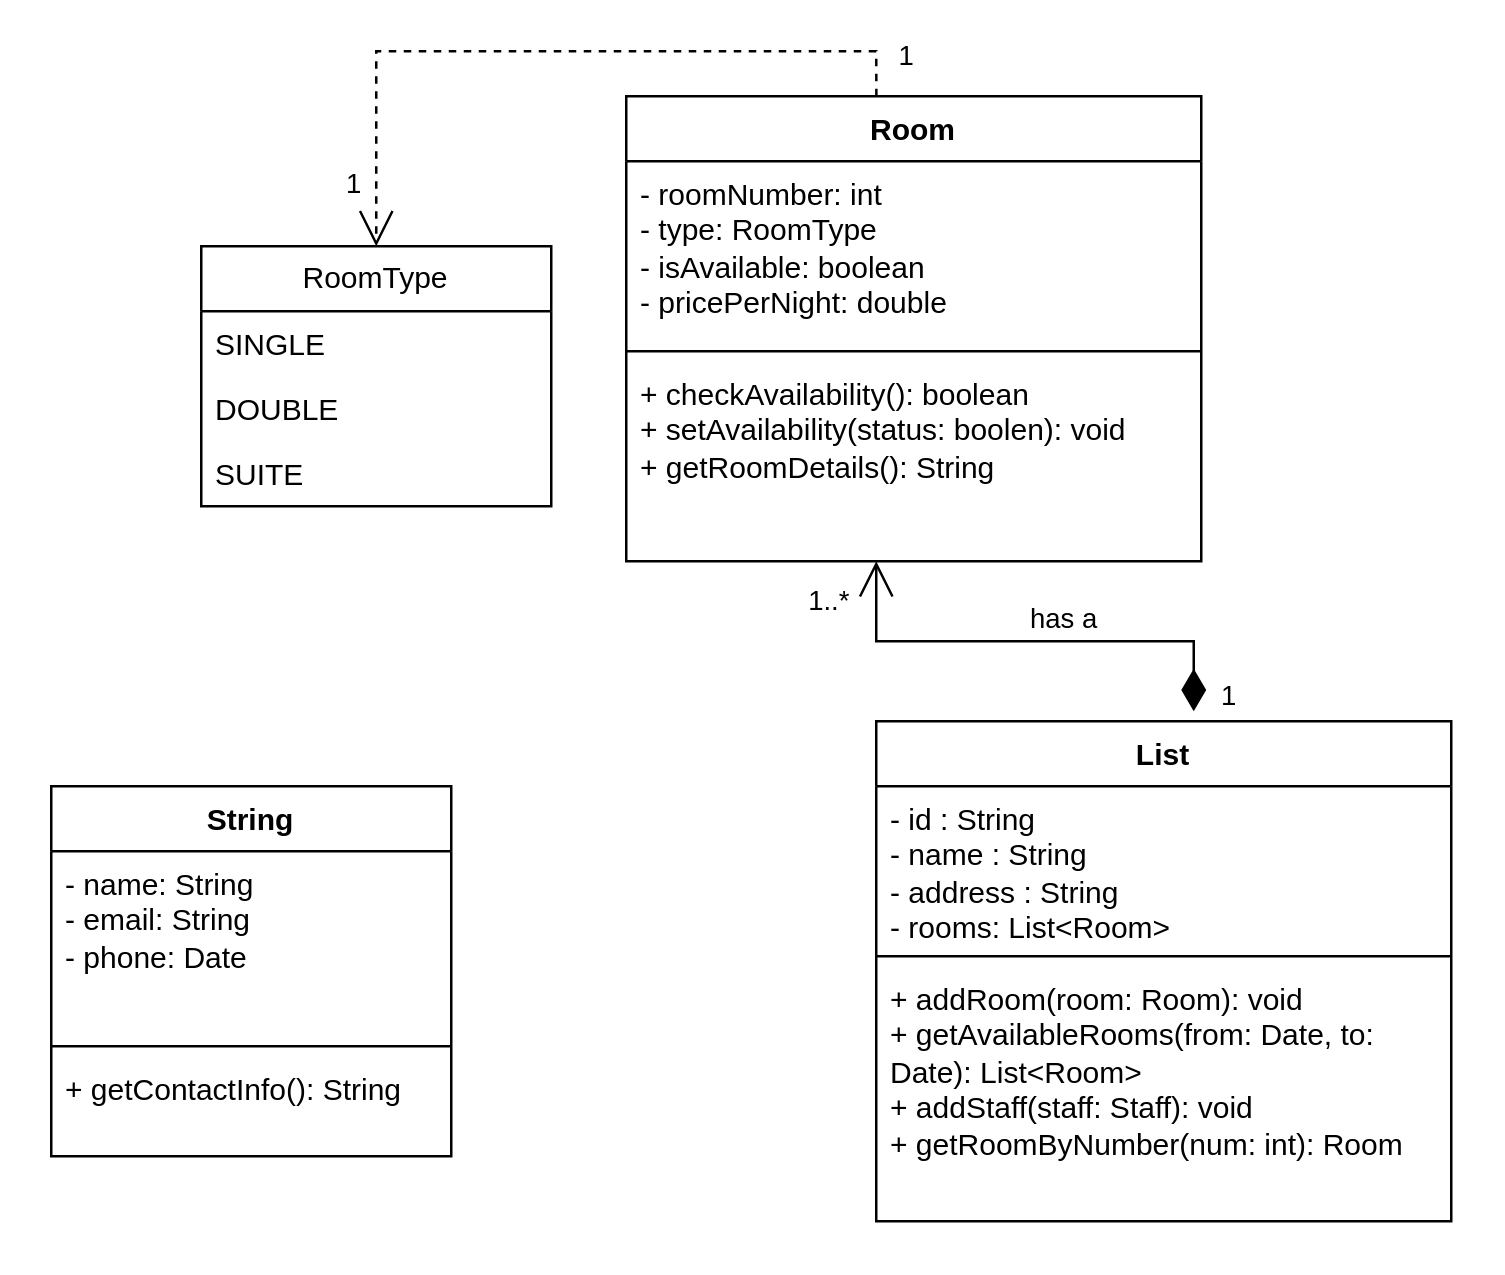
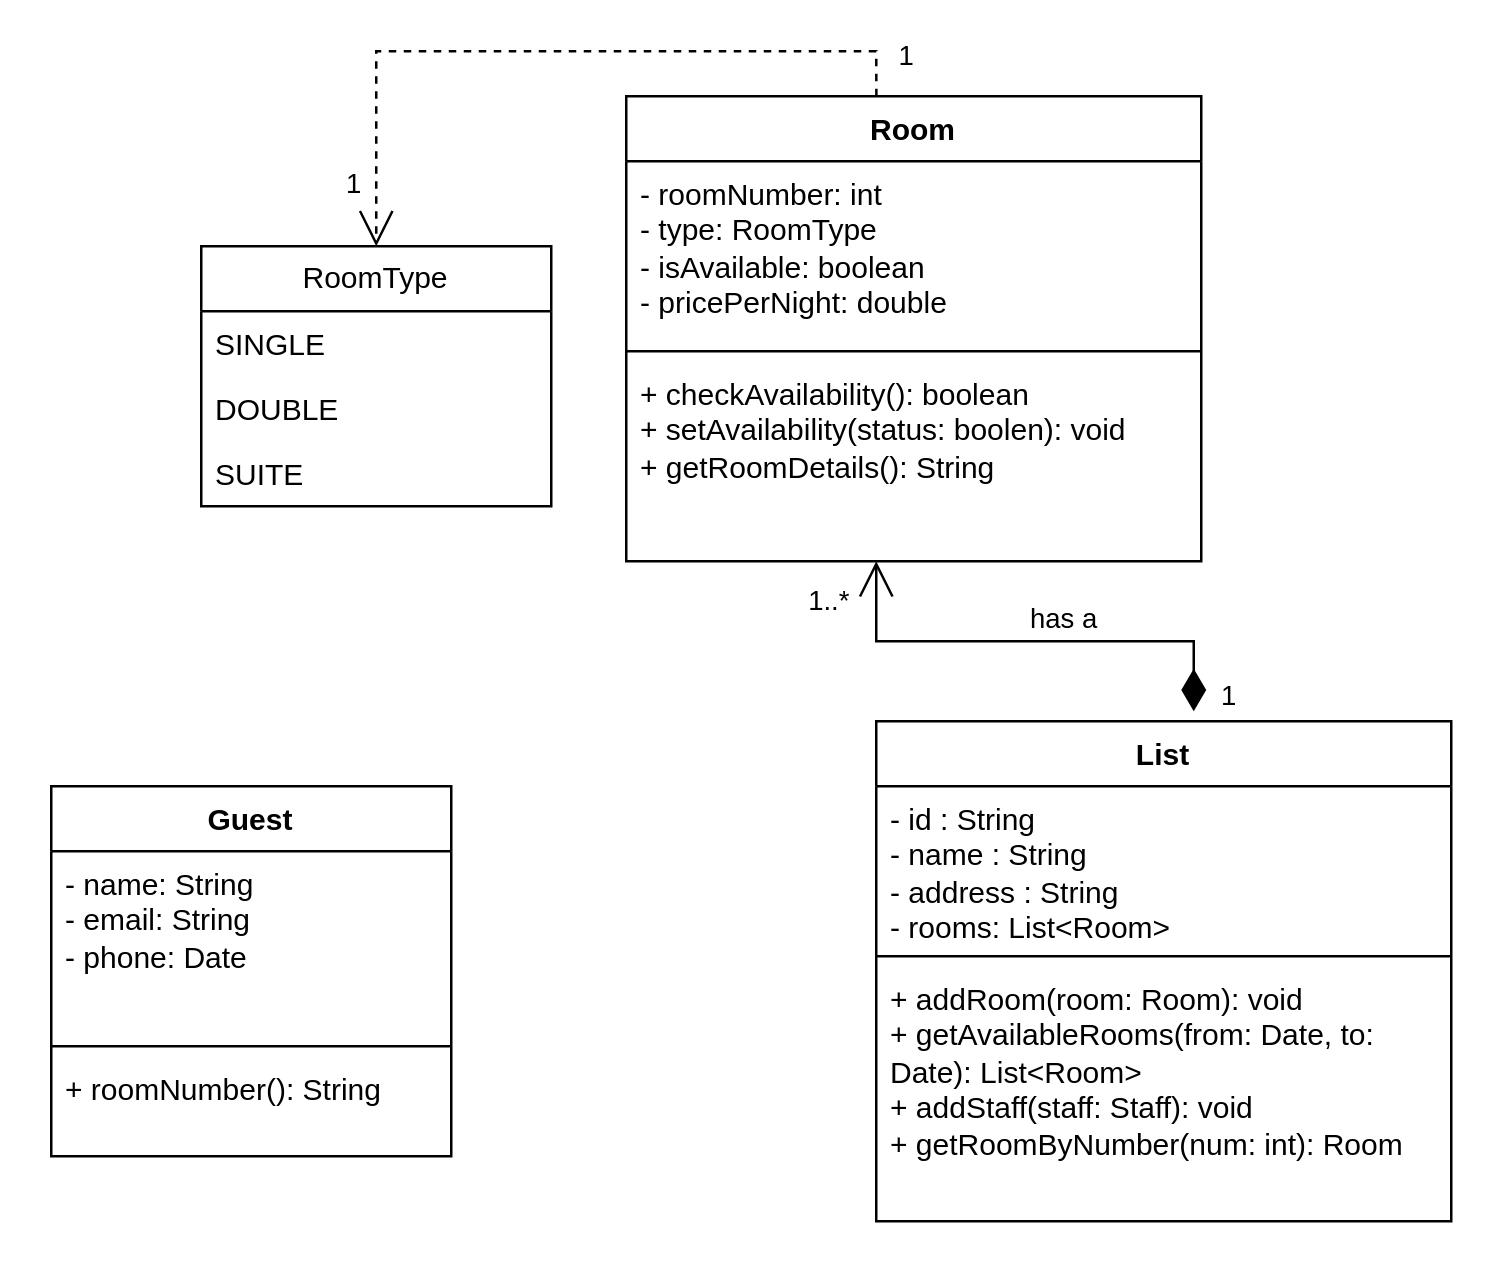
node "String": label "String" -> "Guest"
node "+ getContactInfo(): String": label "+ getContactInfo(): String" -> "+ roomNumber(): String"
